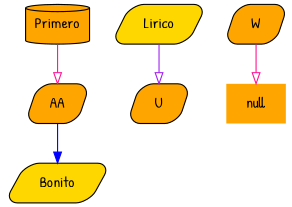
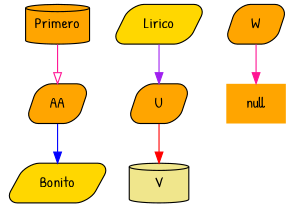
edge "Lirico" -> "U": arrowhead onormal -> normal
edge "W" -> "null": arrowhead onormal -> normal
node "V": added
